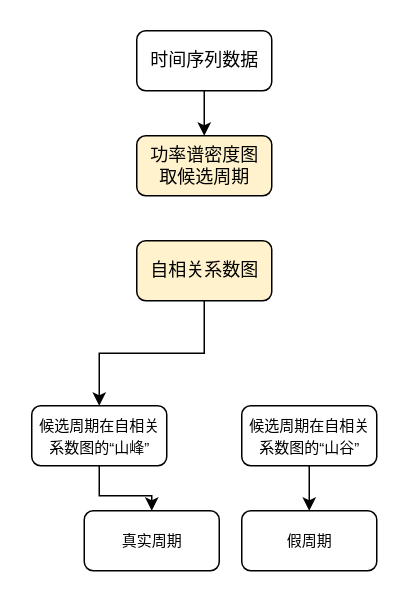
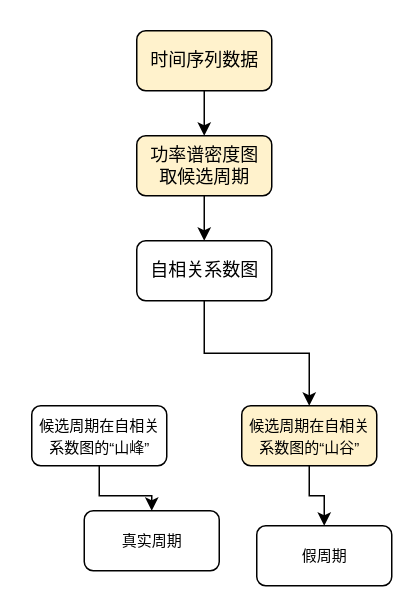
node "时间序列数据": fillcolor #ffffff -> #fff2cc
edge "功率谱密度图 取候选周期" -> "自相关系数图": added
node "自相关系数图": fillcolor #fff2cc -> #ffffff
edge "自相关系数图" -> "候选周期在自相关系数图的“山峰”": now "自相关系数图" -> "候选周期在自相关系数图的“山谷”"
node "候选周期在自相关系数图的“山谷”": fillcolor #ffffff -> #fff2cc
node "假周期": moved (309, 541) -> (324, 556)
